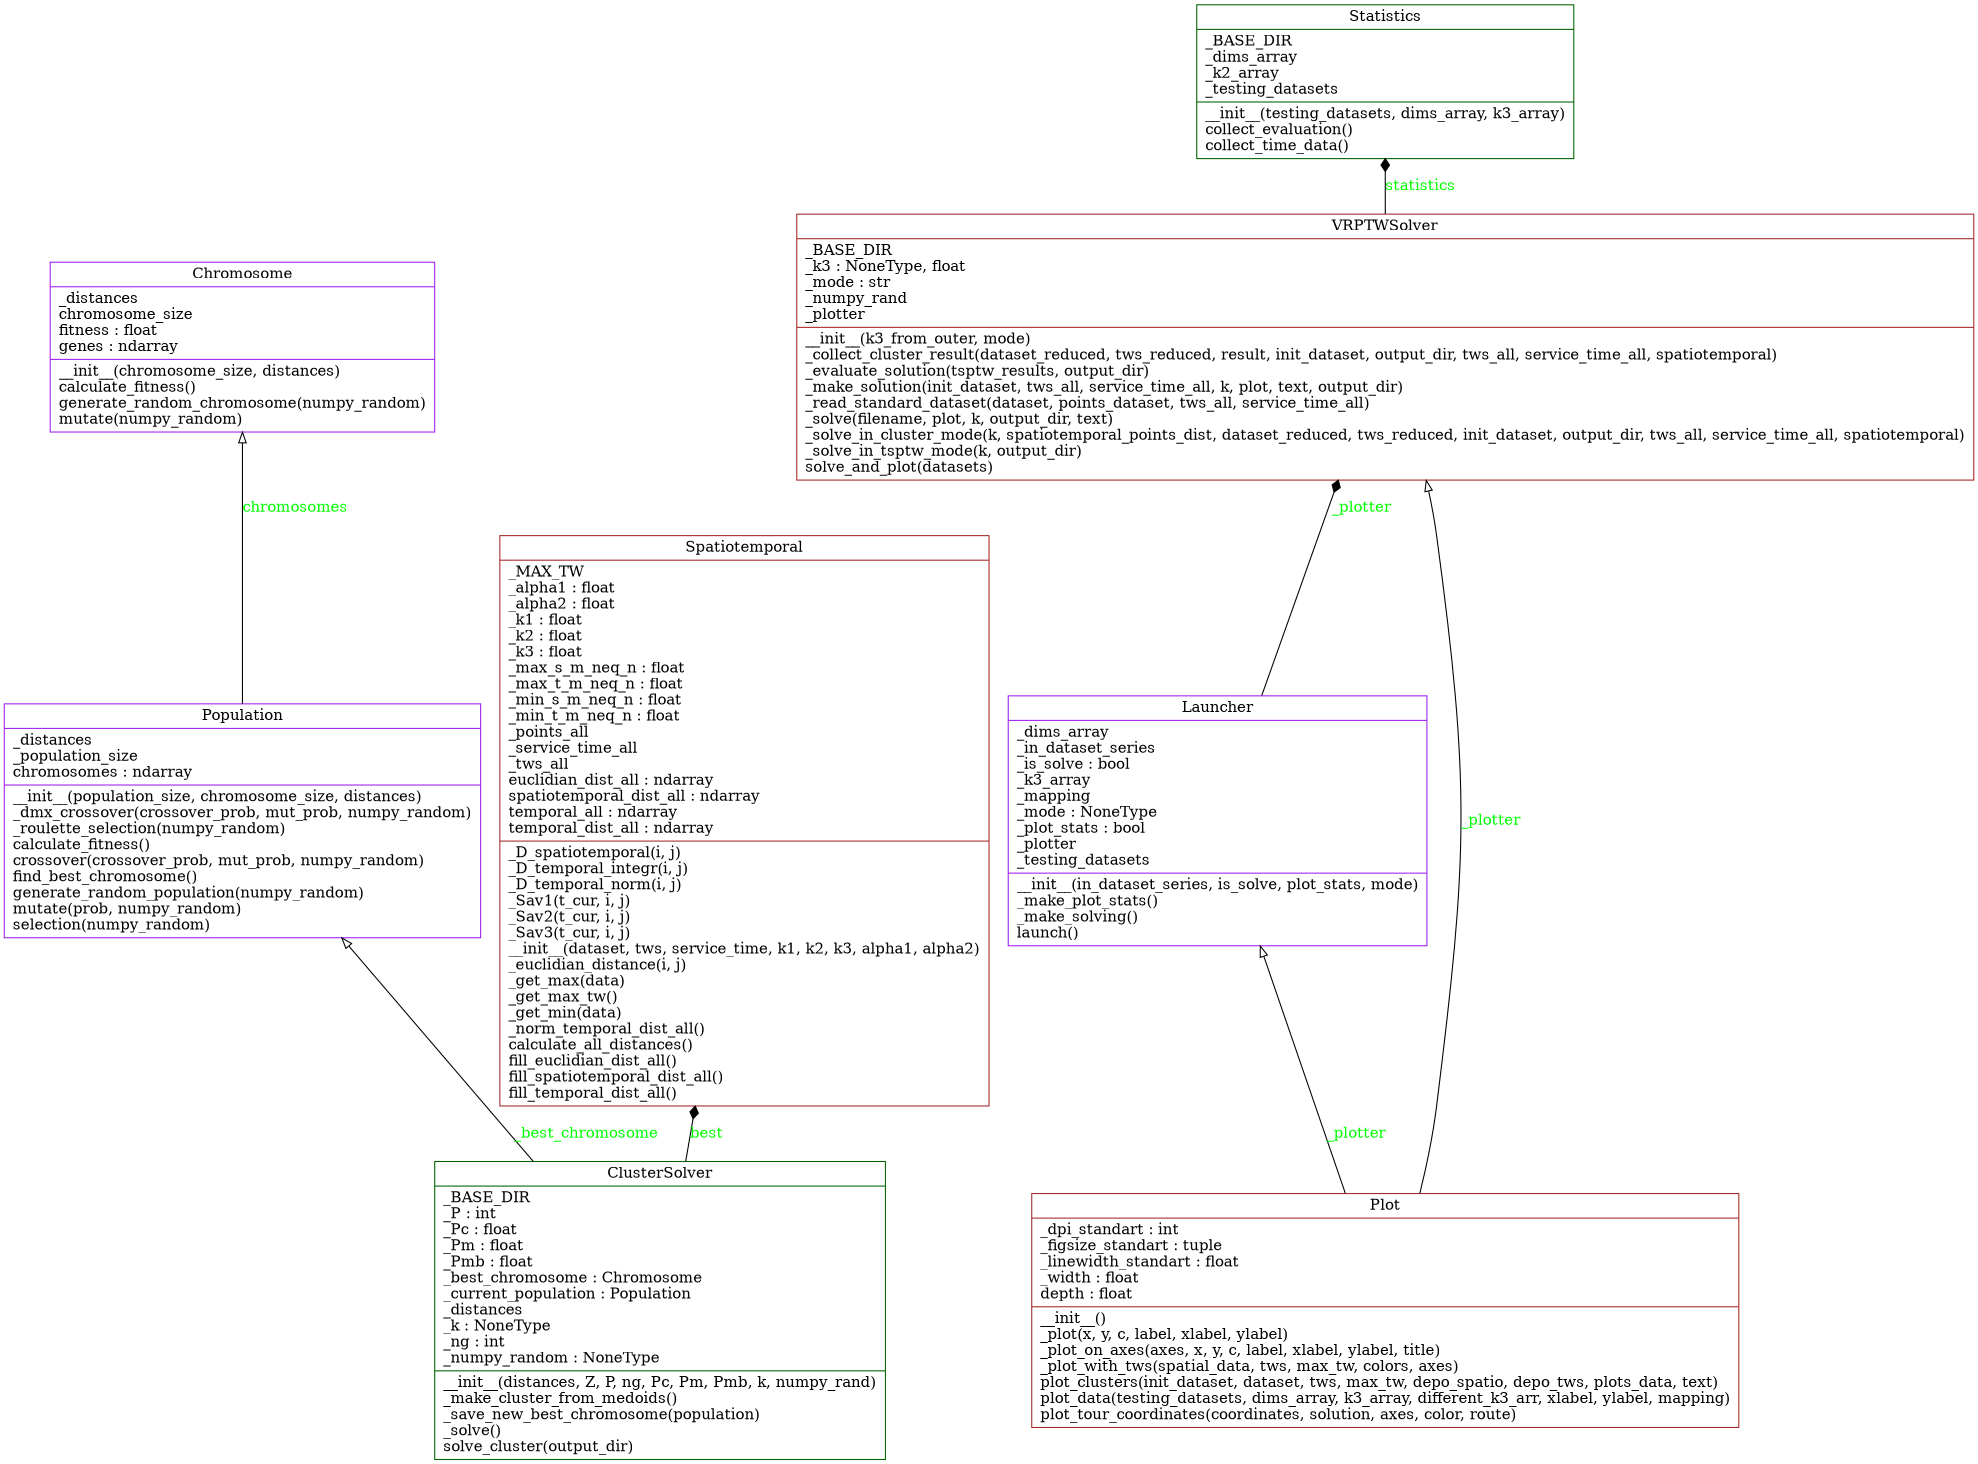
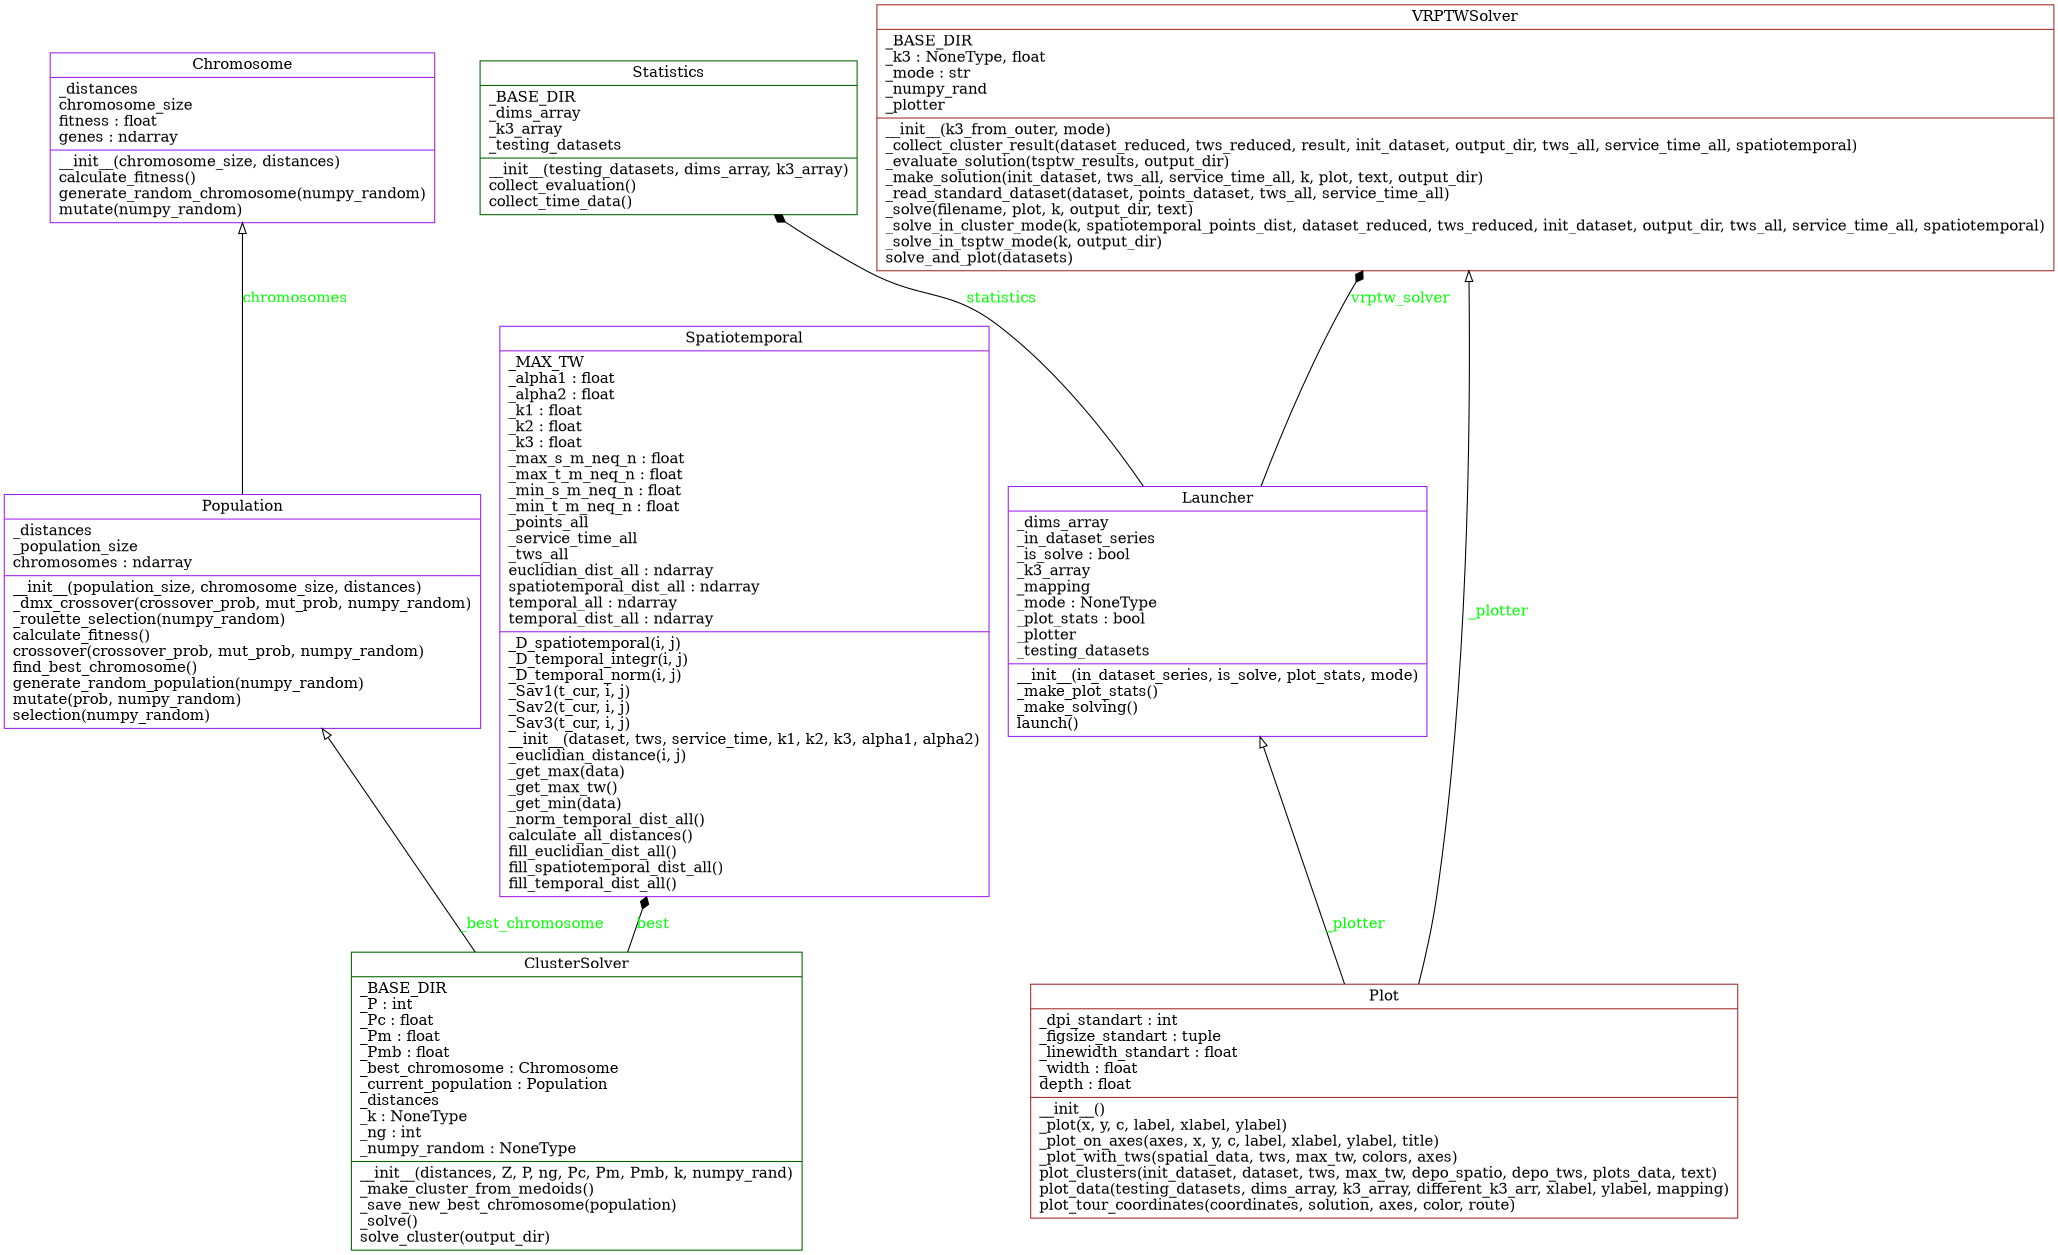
node "Statistics": text "_k2_array" -> "_k3_array"
edge "VRPTWSolver" -> "Statistics": now "Launcher" -> "Statistics"
edge "Launcher" -> "VRPTWSolver": label "_plotter" -> "vrptw_solver"
node "Spatiotemporal": color brown -> purple
